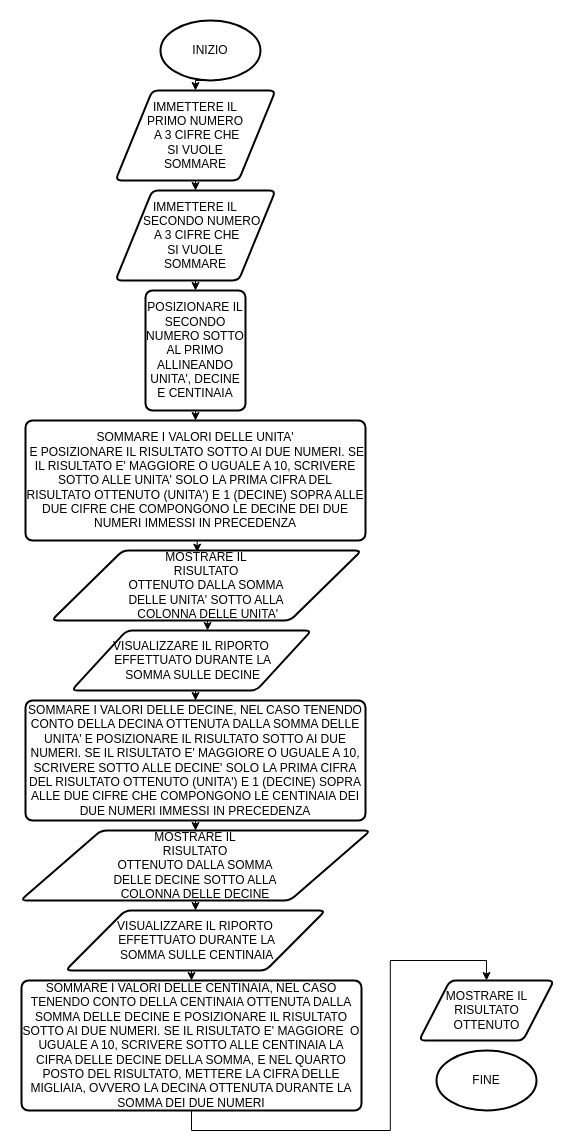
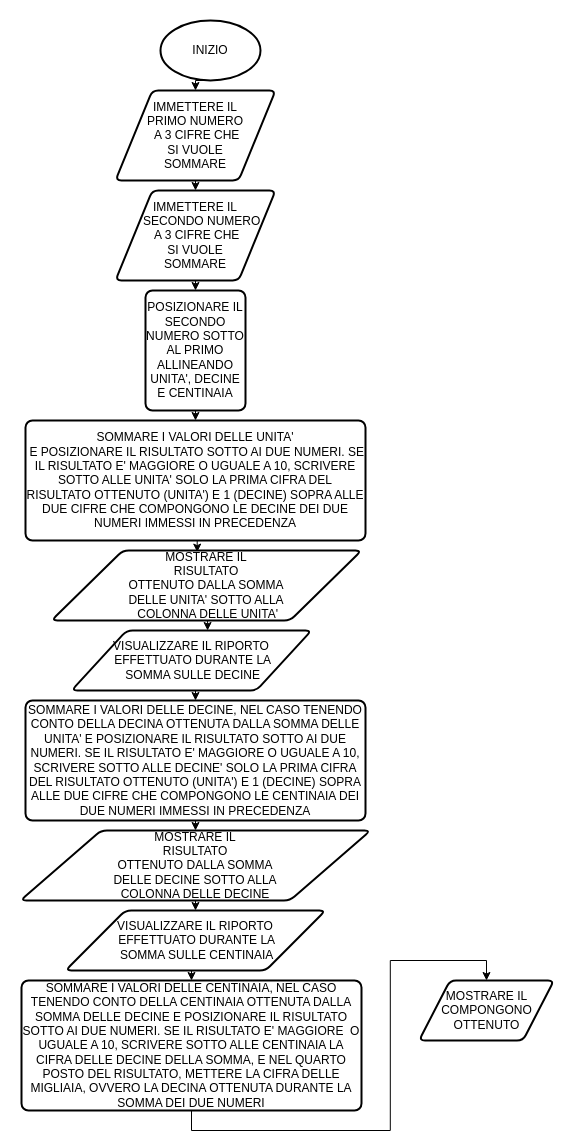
node "MOSTRARE IL RISULTATO OTTENUTO": label "MOSTRARE IL RISULTATO OTTENUTO" -> "MOSTRARE IL COMPONGONO OTTENUTO"
node "FINE": removed
